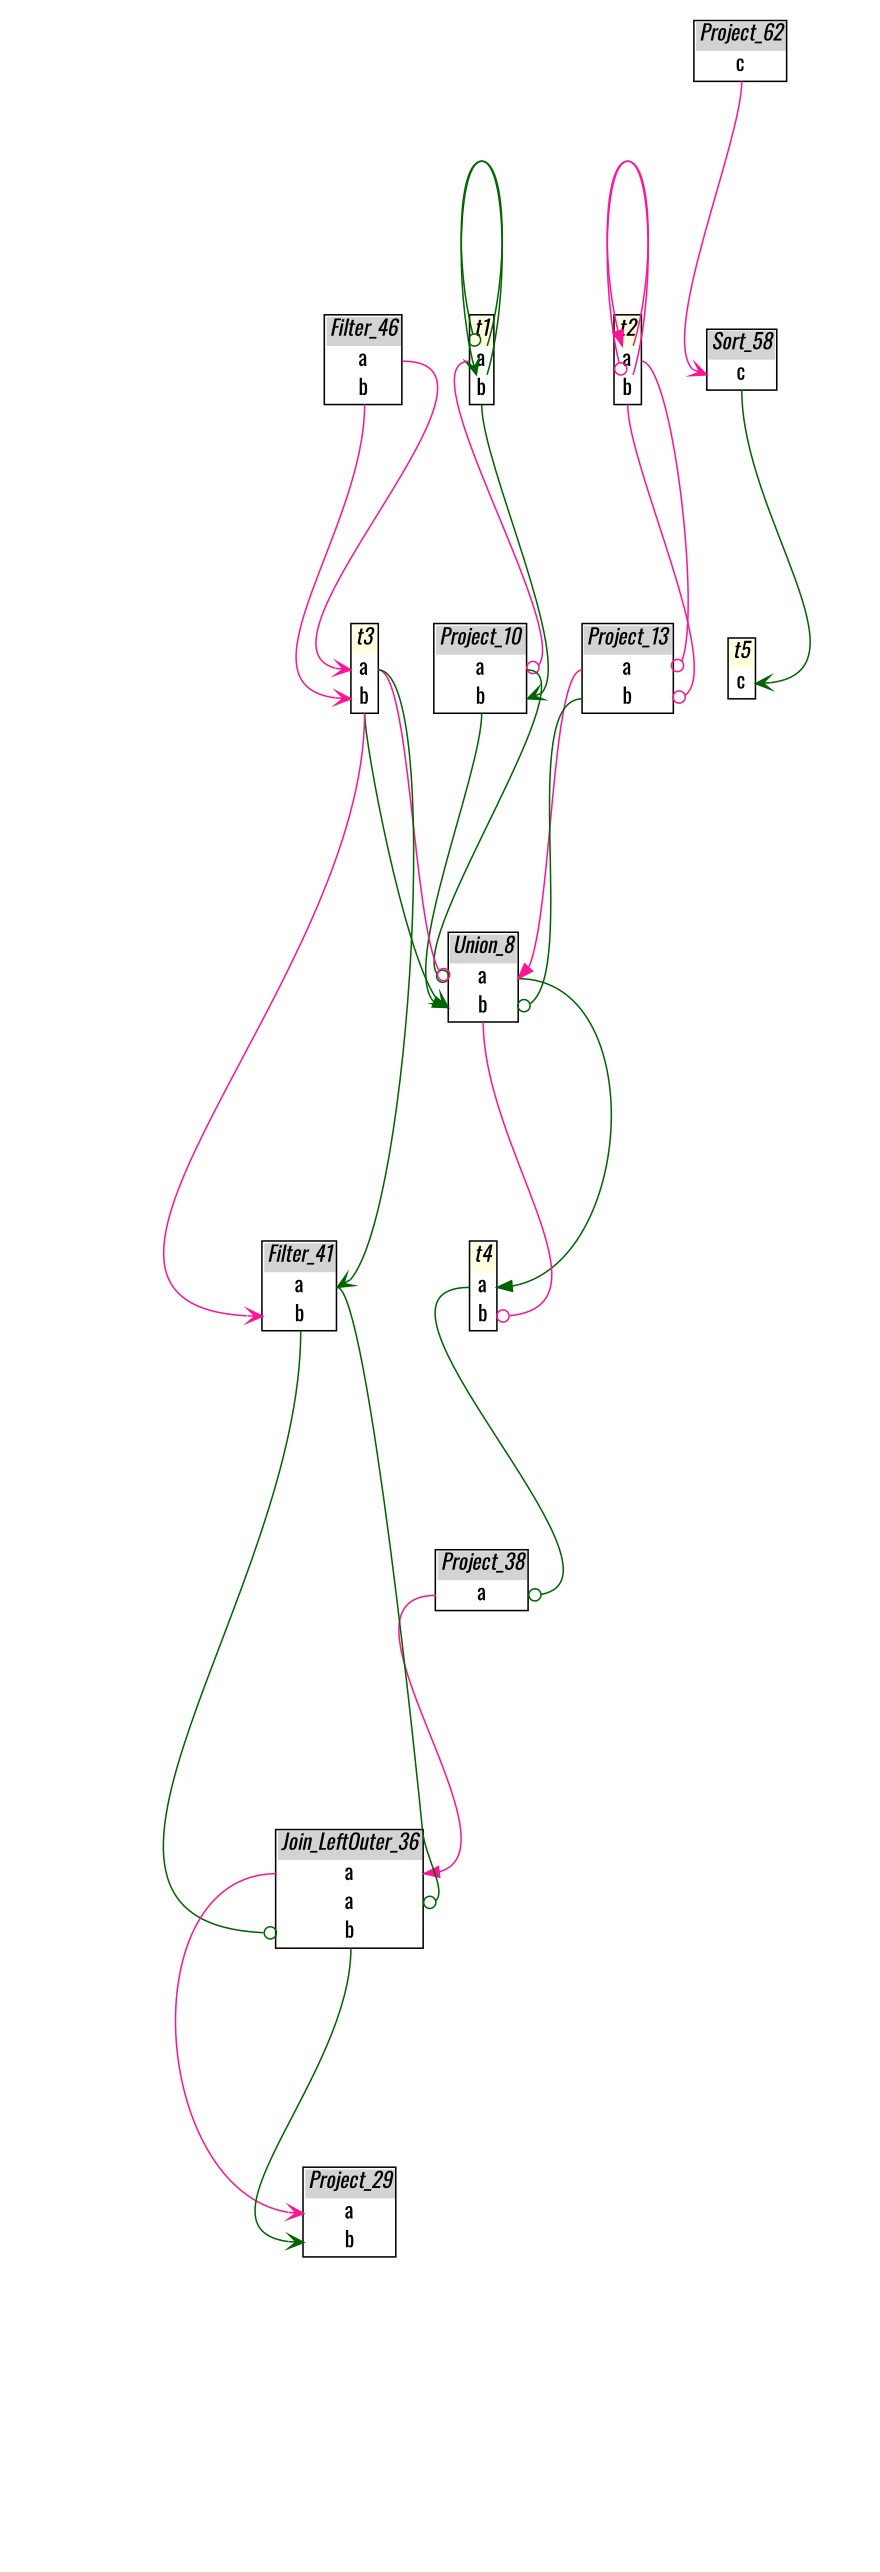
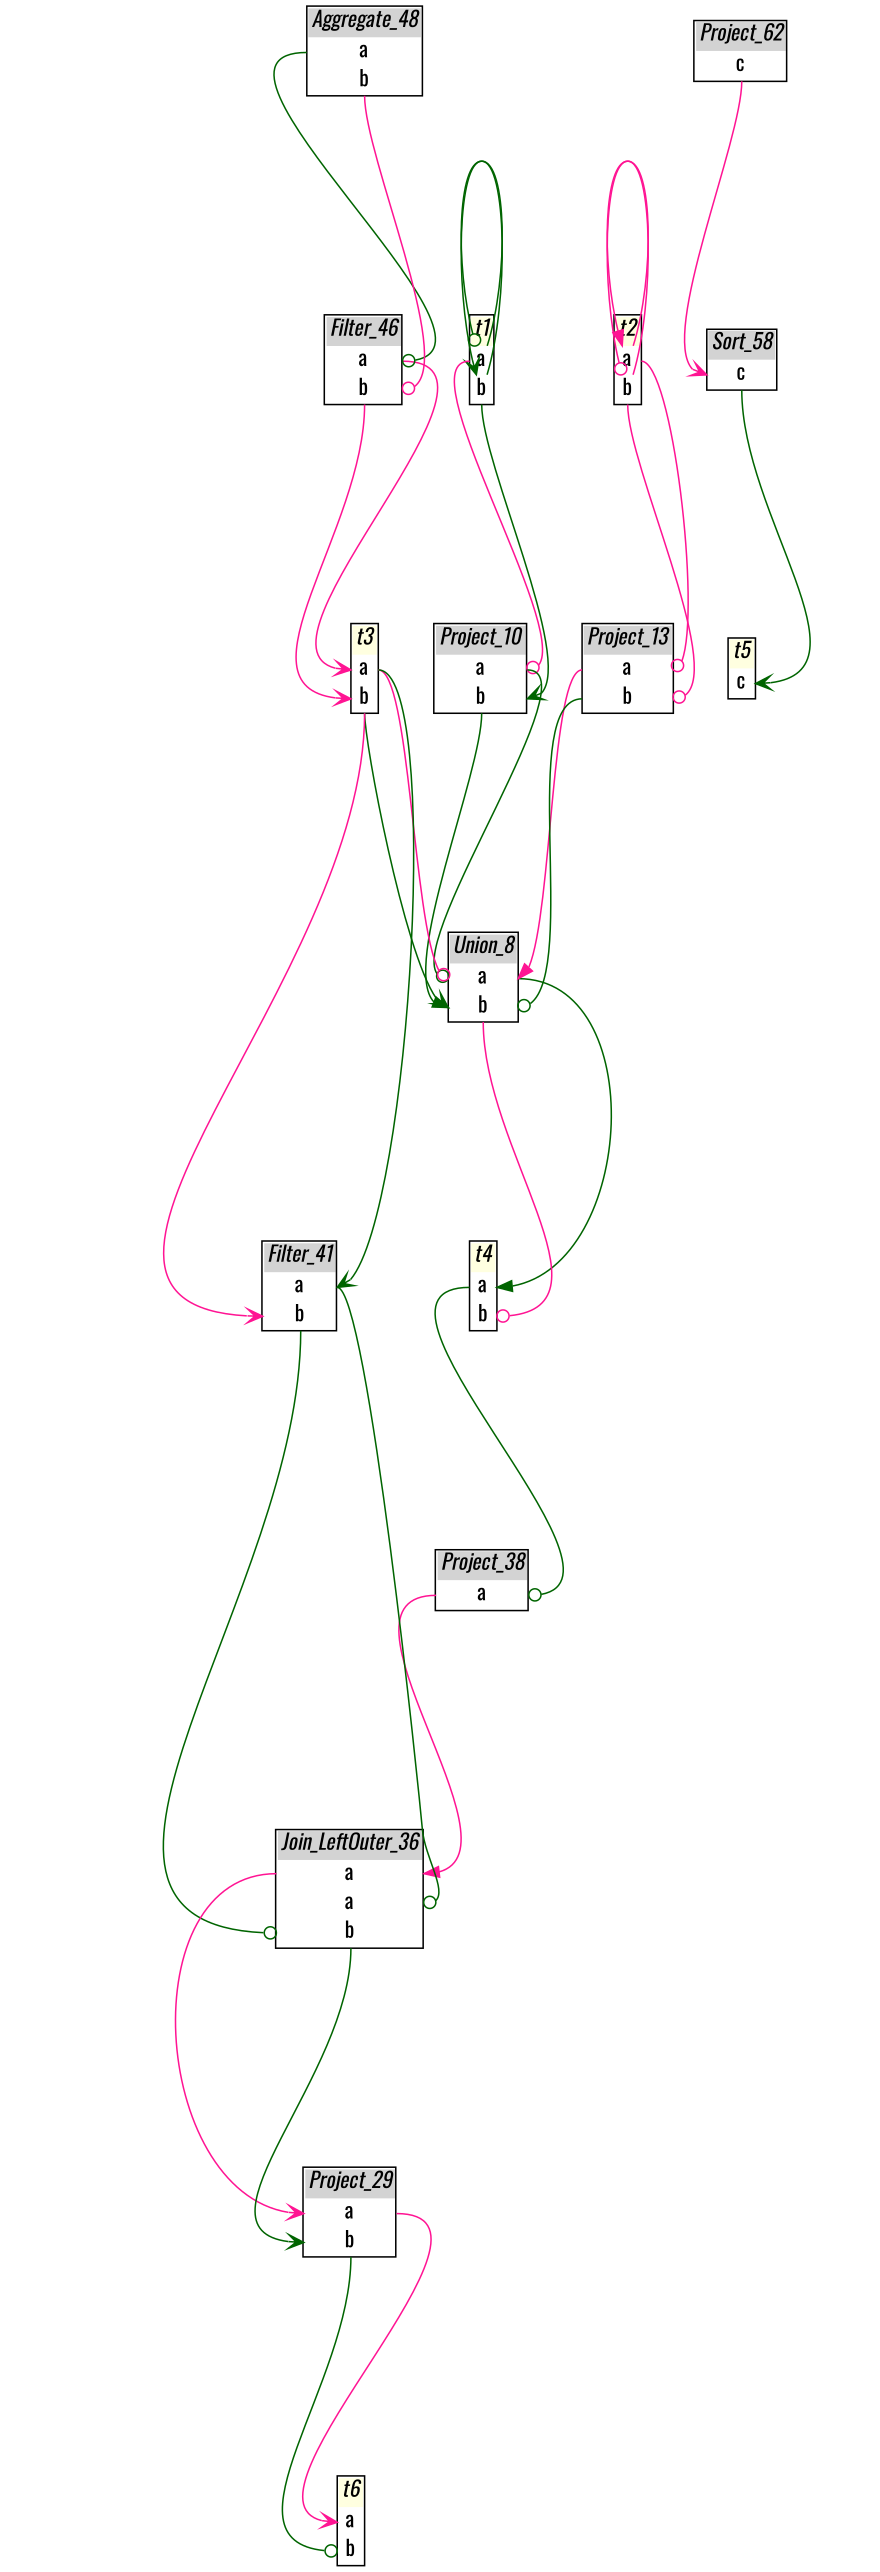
node "Aggregate_48": added
node "t6": added
